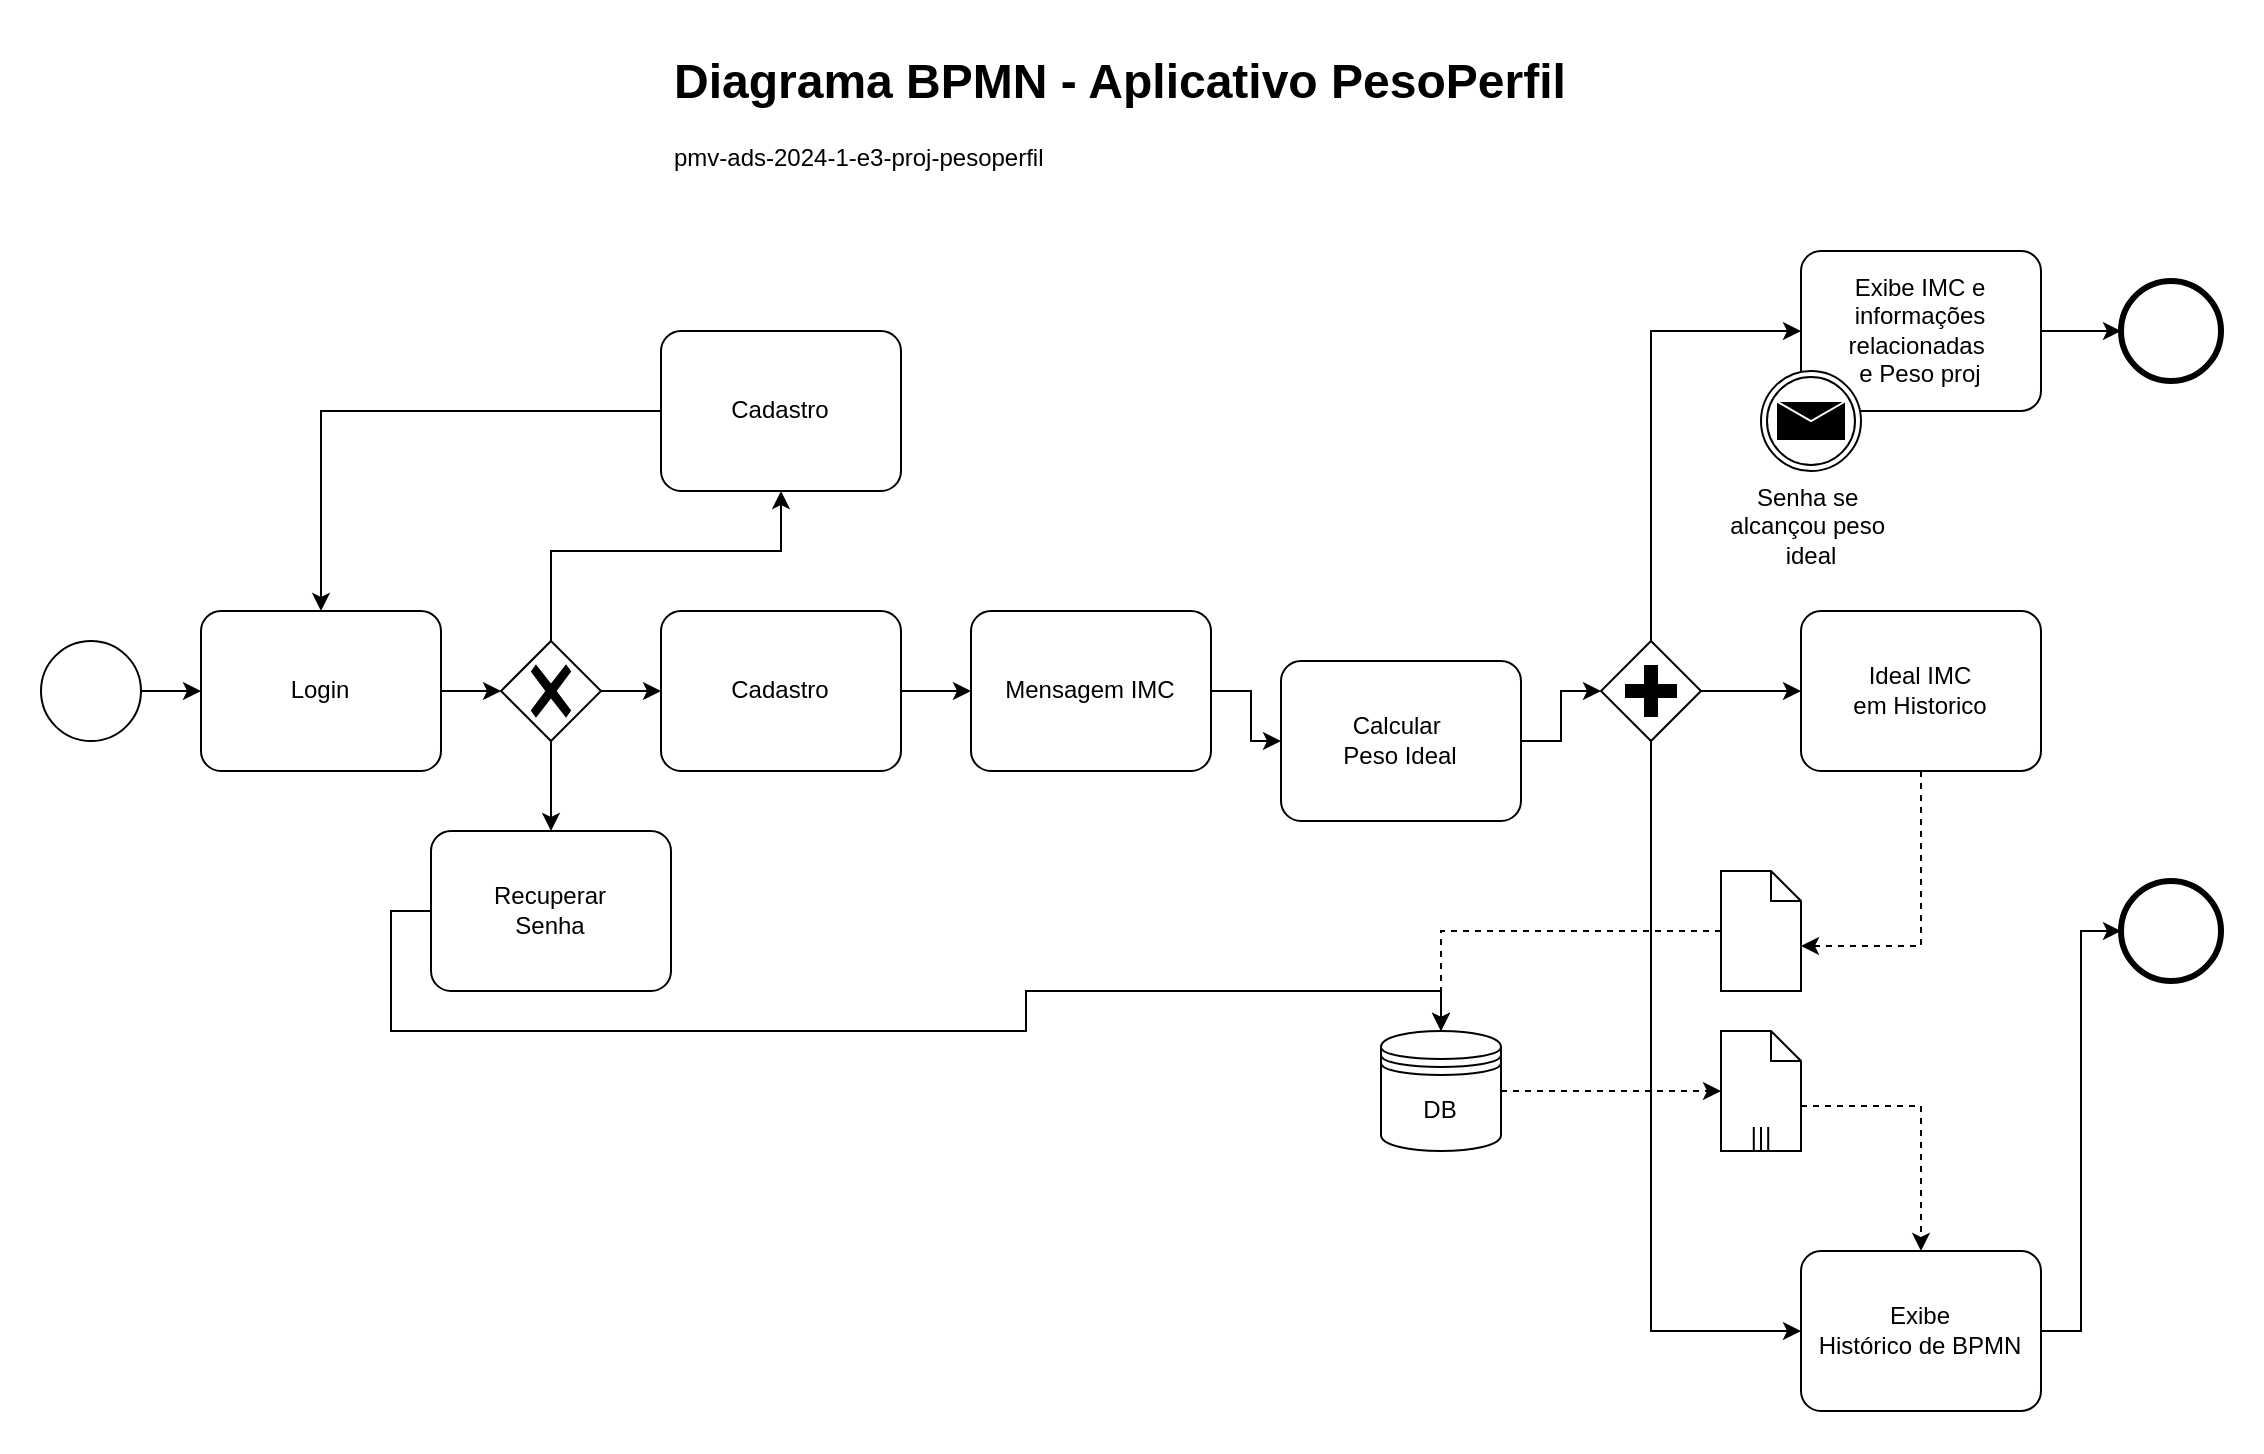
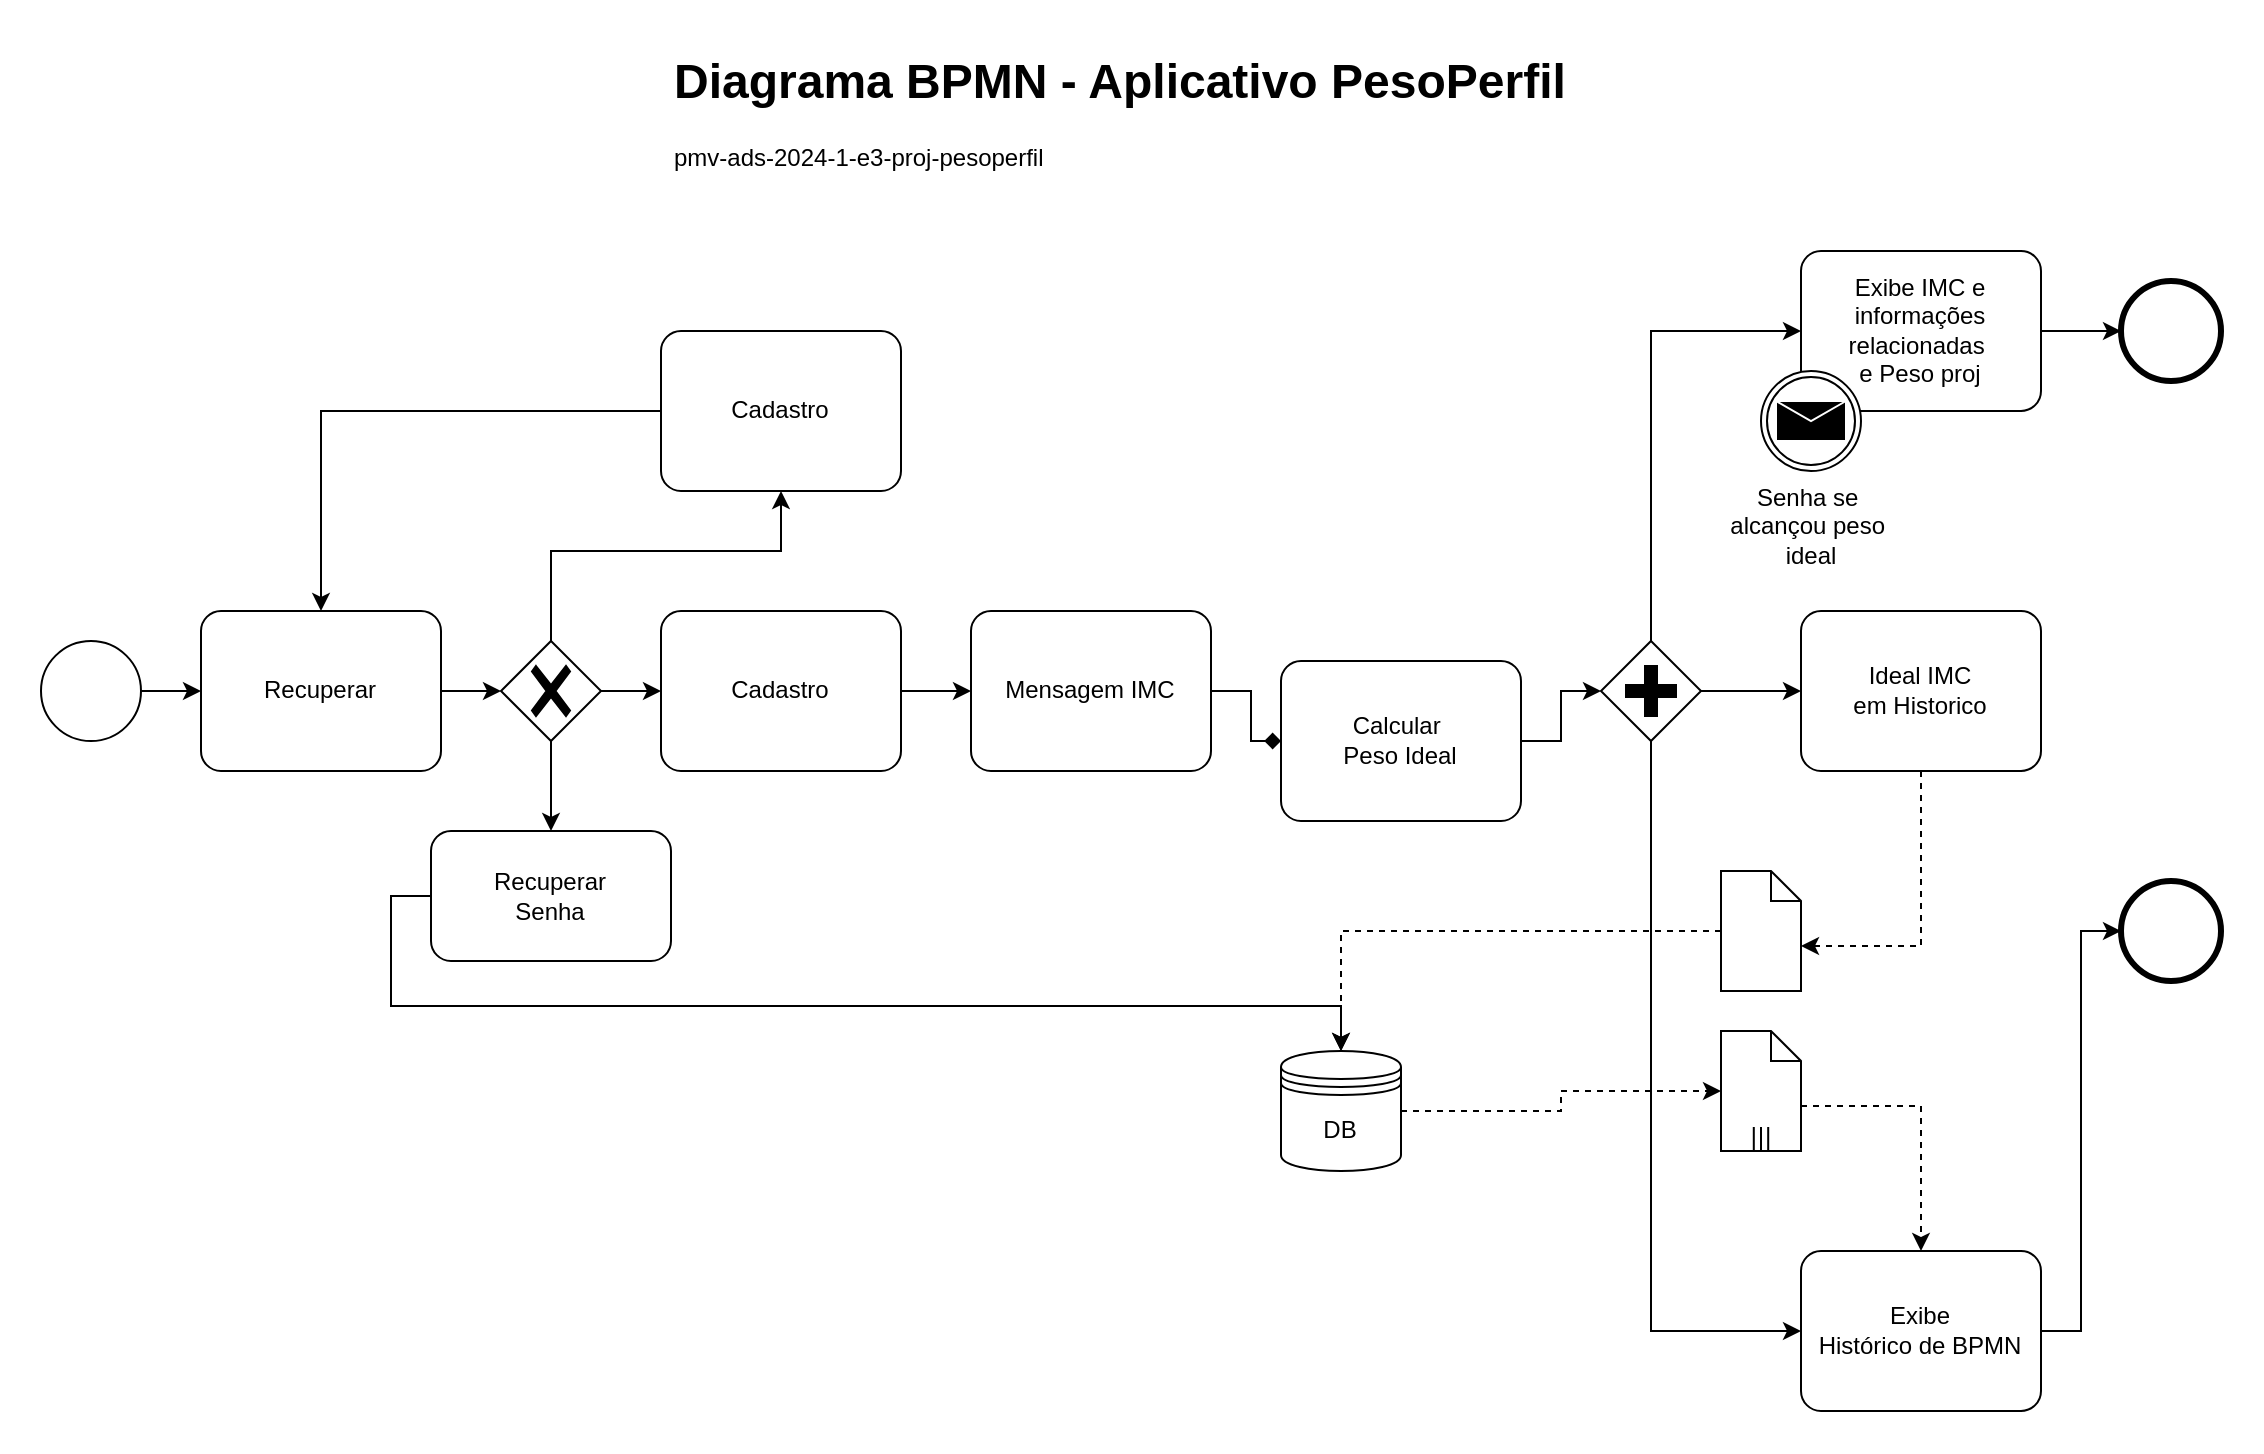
node "Login": label "Login" -> "Recuperar"
edge "Mensagem IMC" -> "Calcular Peso Ideal": arrowhead classic -> diamond
node "Recuperar Senha": size 240x160 -> 240x130
node "DB": moved (1441, 1091) -> (1341, 1111)
